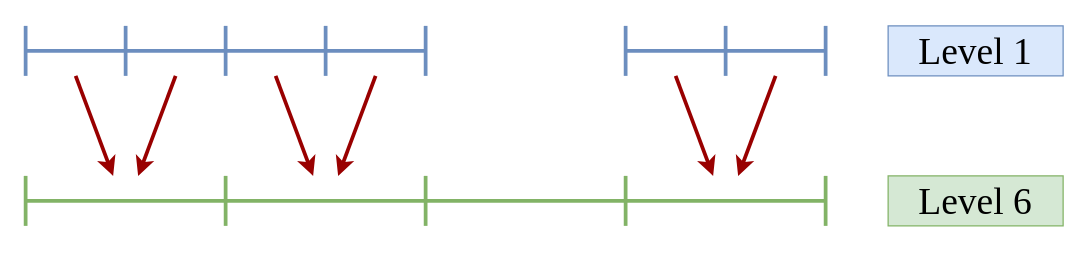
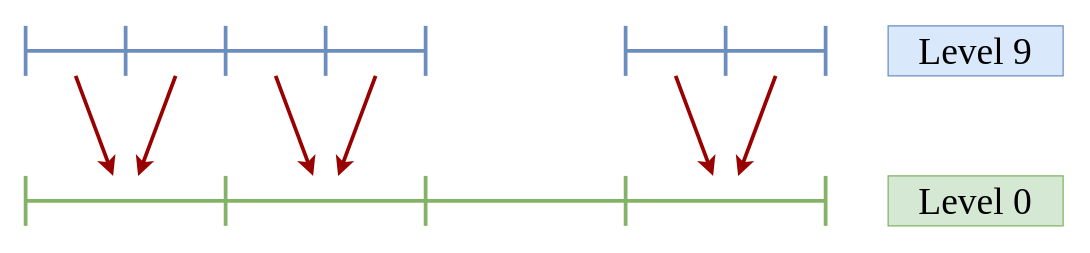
node "Level 1": label "Level 1" -> "Level 9"
node "Level 6": label "Level 6" -> "Level 0"
